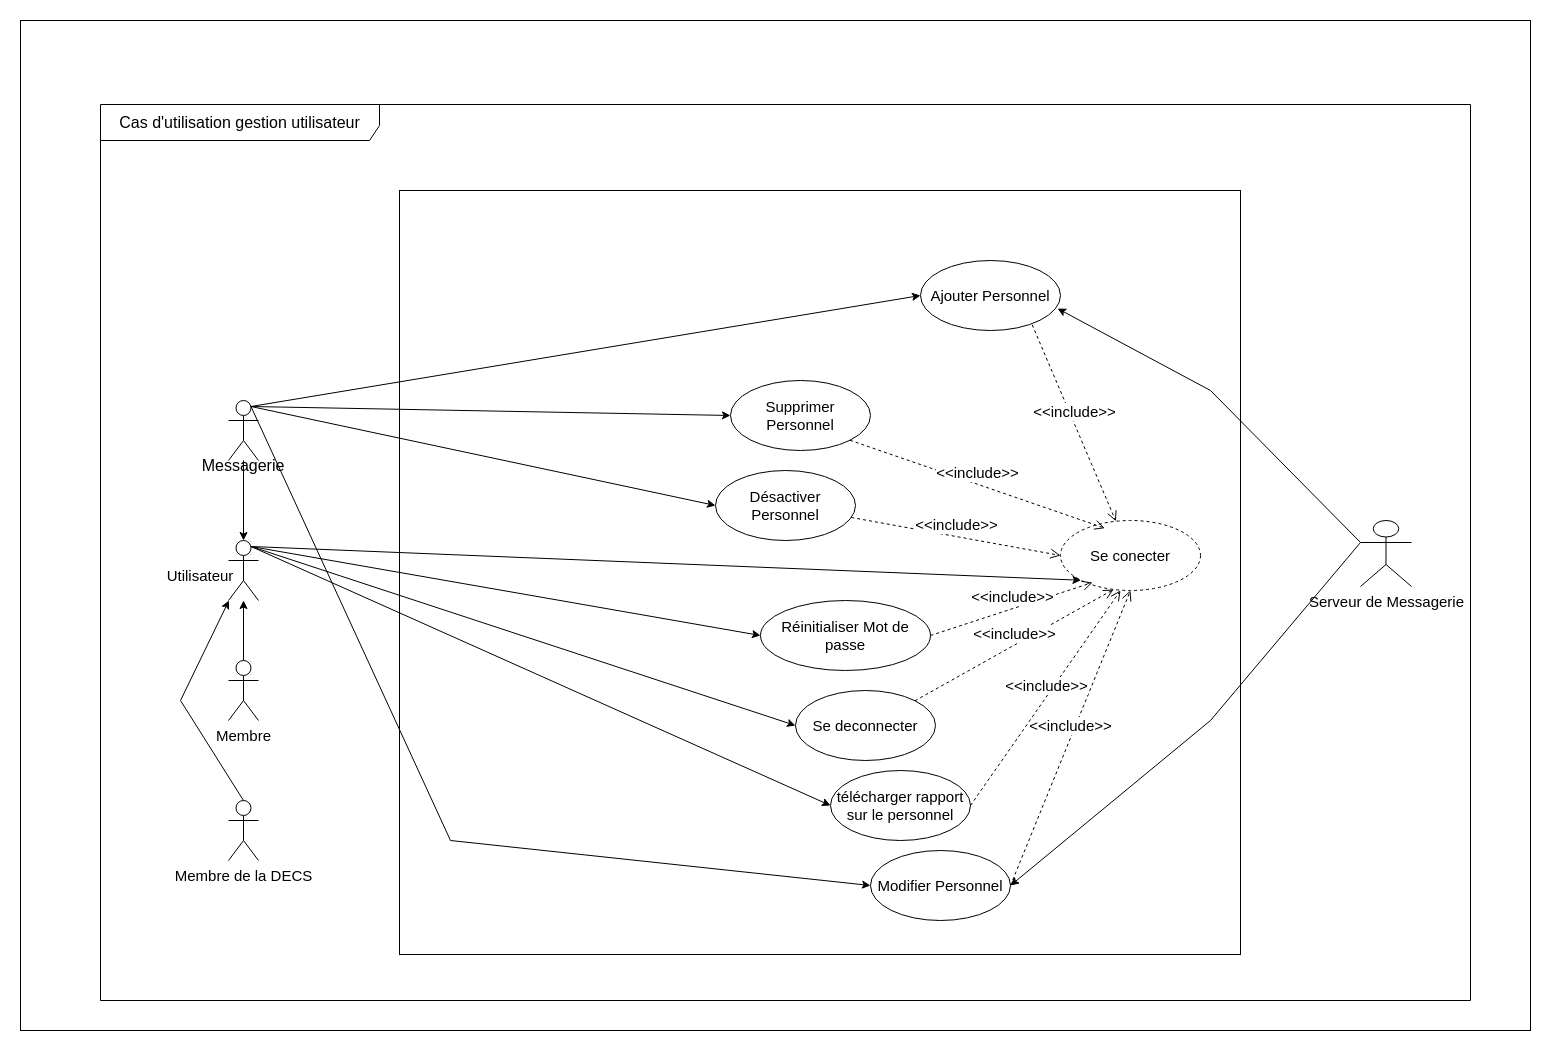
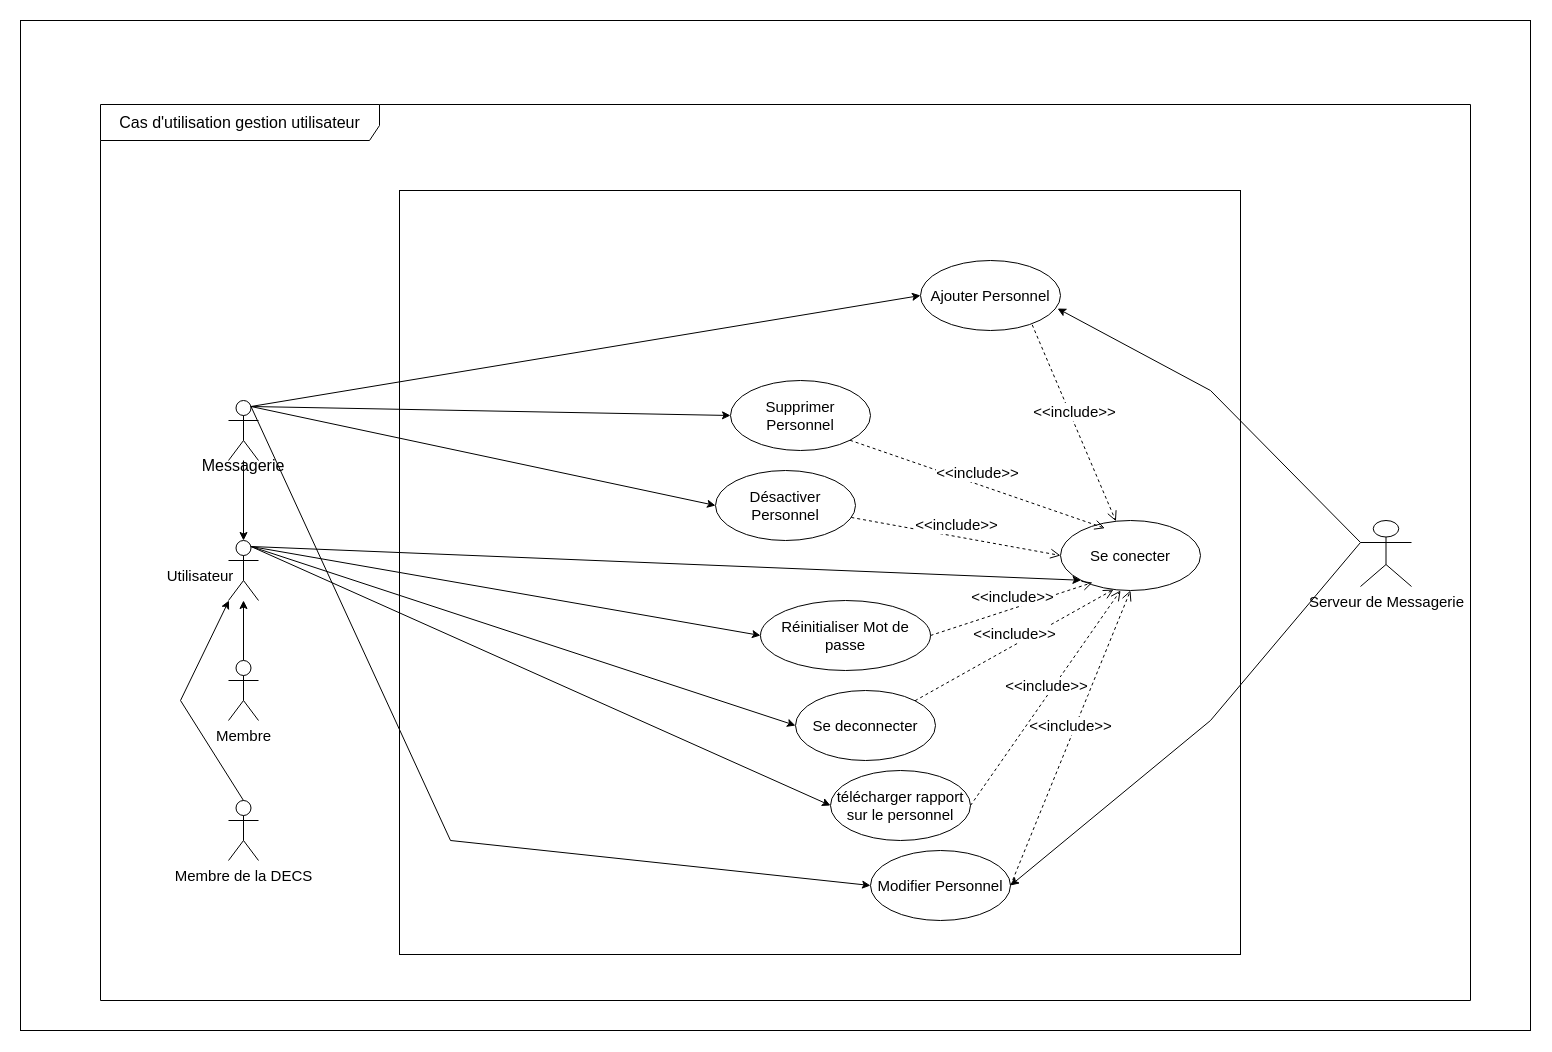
node "Se conecter": style dashed -> solid
